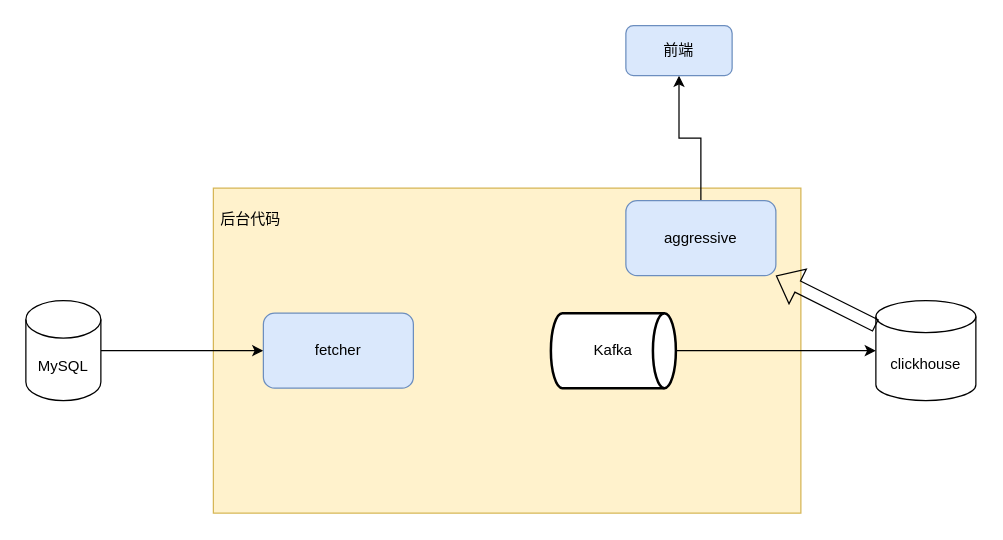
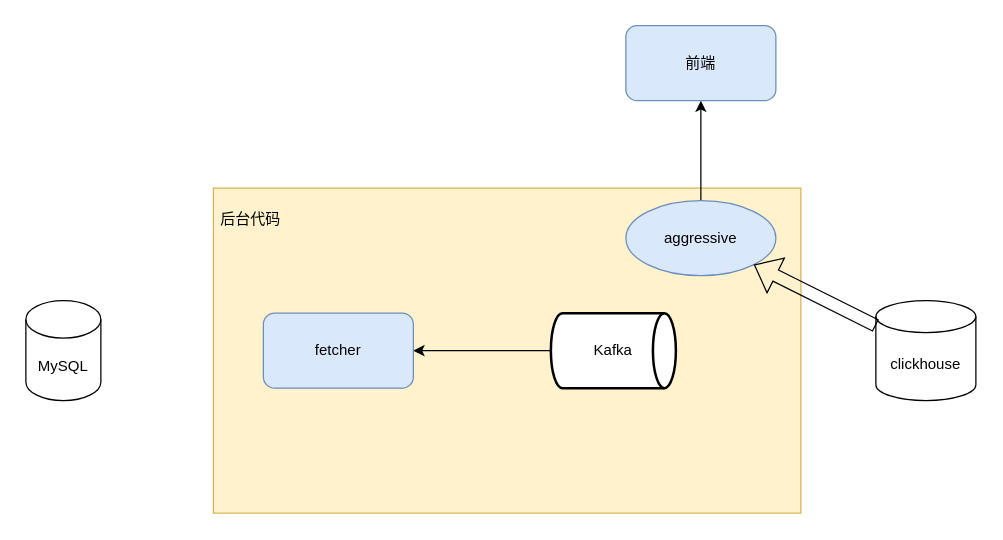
node "前端": size 106x50 -> 150x75
node "aggressive": shape rounded rectangle -> ellipse
edge "MySQL" -> "fetcher": removed
edge "Kafka" -> "clickhouse": now "Kafka" -> "fetcher"
